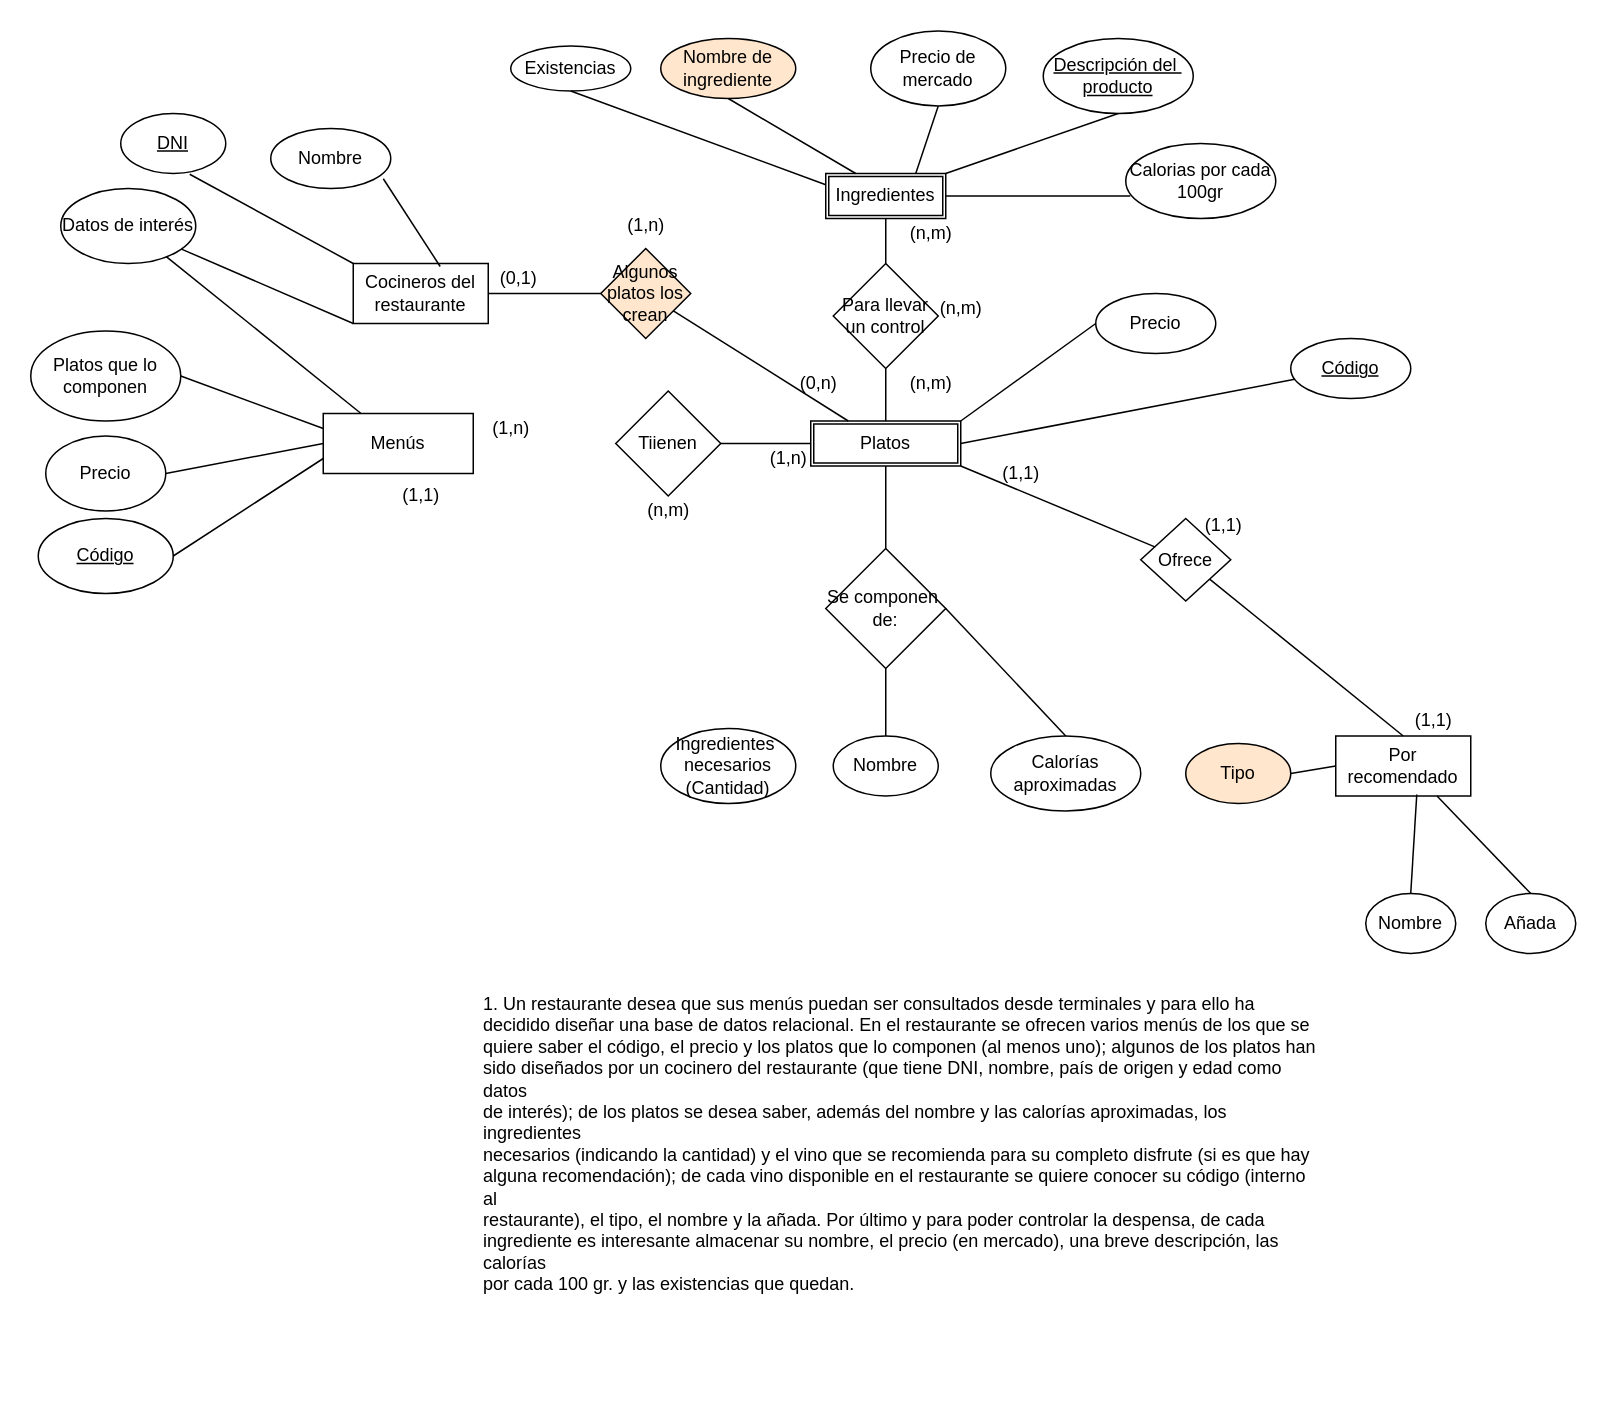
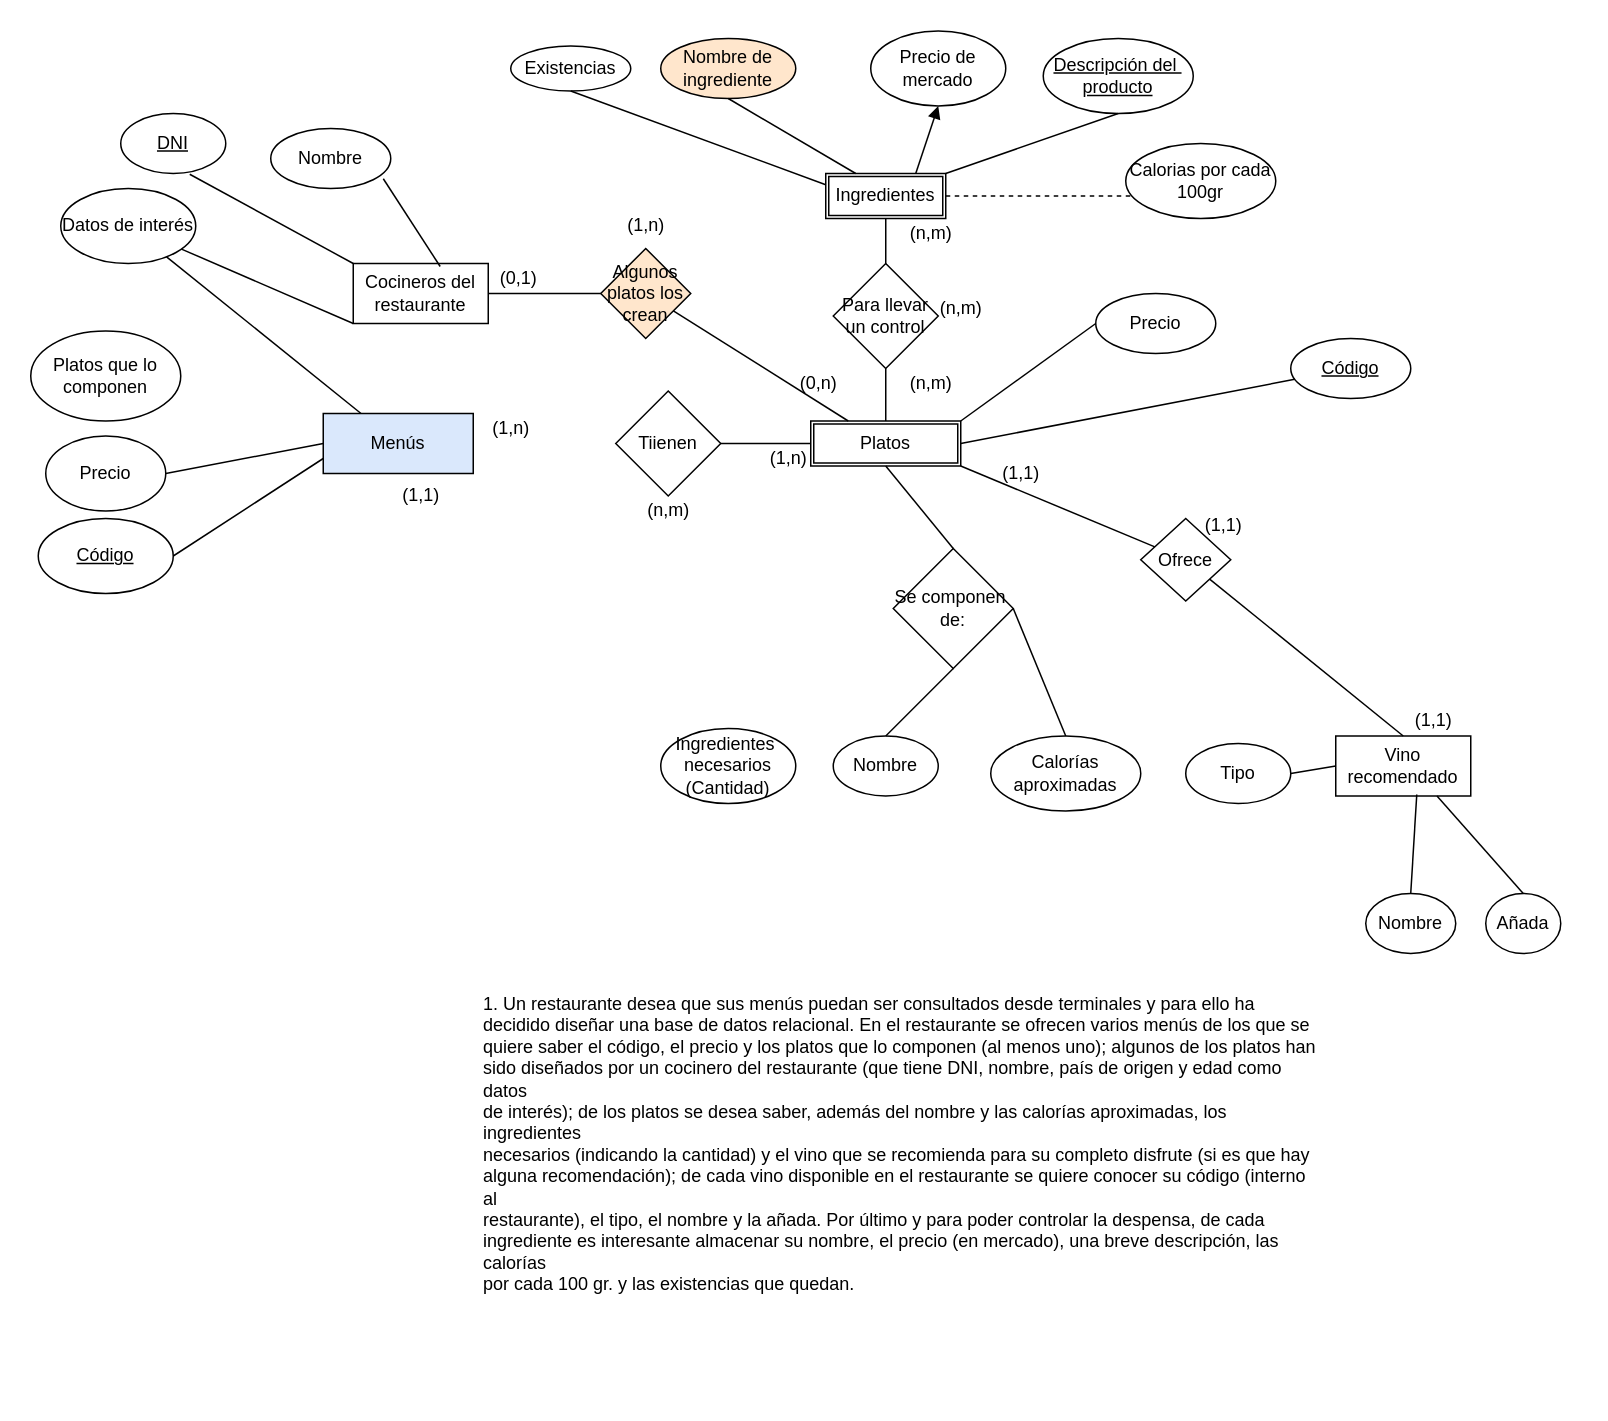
edge "Precio de mercado" -- "Ingredientes": arrowhead none -> block
edge "Calorias por cada 100gr" -- "Ingredientes": style solid -> dashed
edge "Platos que lo componen" -- "Menús": removed
node "Menús": fillcolor #ffffff -> #dae8fc
node "Se componen de:": moved (886, 608) -> (953, 608)
node "Por recomendado": label "Por recomendado" -> "Vino recomendado"
node "Tipo": fillcolor #ffe6cc -> #ffffff
node "Añada": size 90x60 -> 75x60
